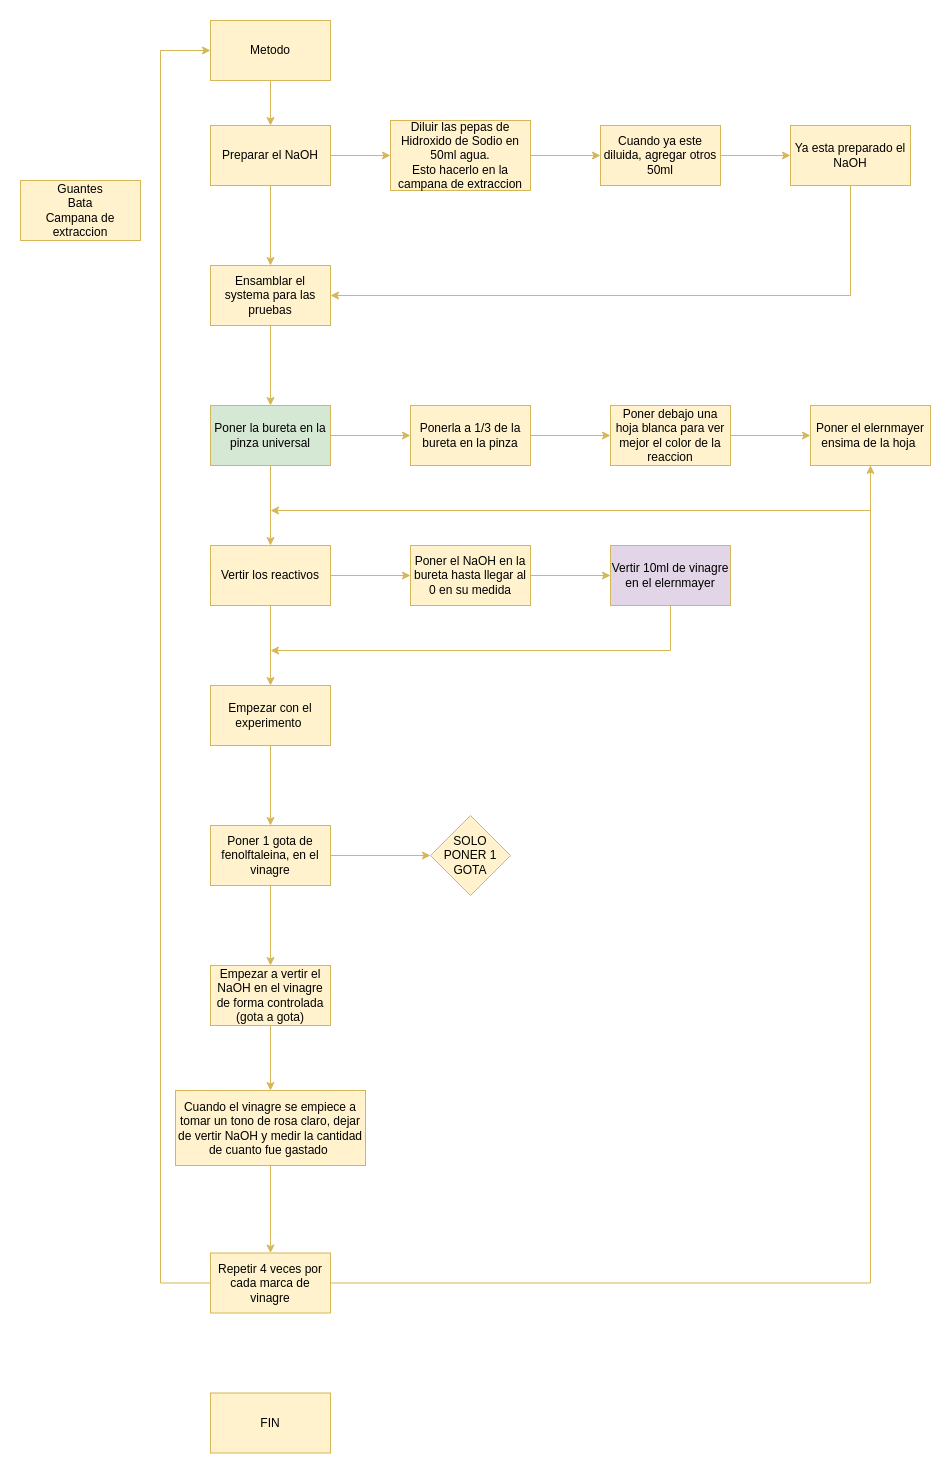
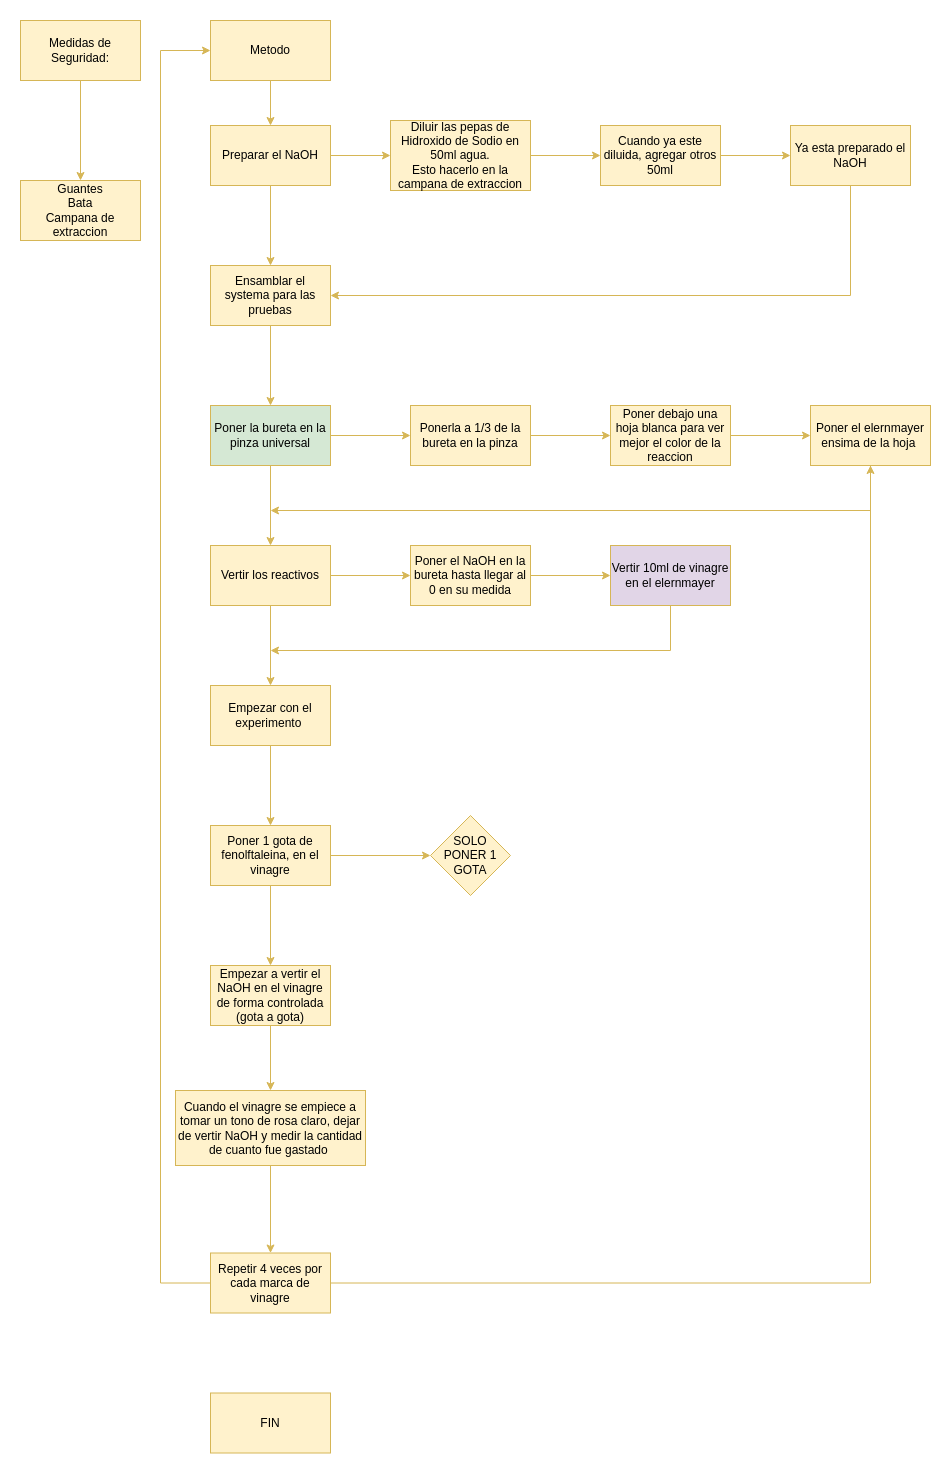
node "Medidas de Seguridad:": added
edge "Medidas de Seguridad:" -> "Guantes Bata Campana de extraccion": added
